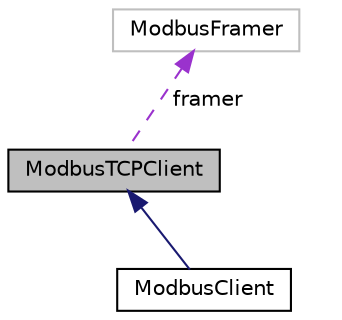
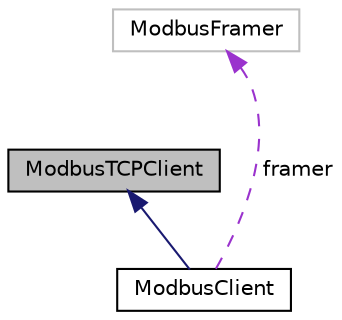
edge "ModbusTCPClient" -> "ModbusFramer": now "ModbusClient" -> "ModbusFramer"
